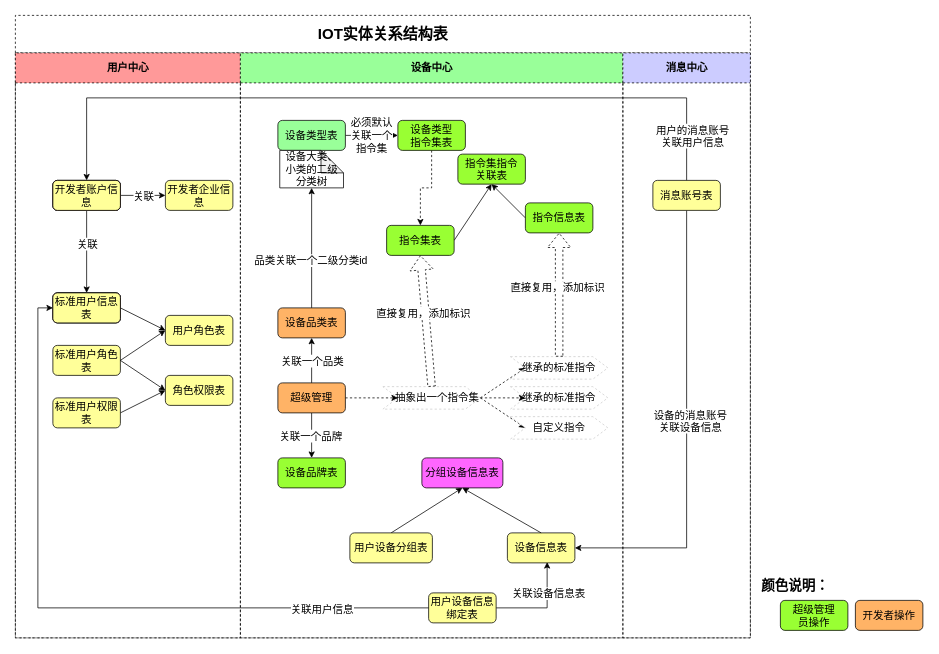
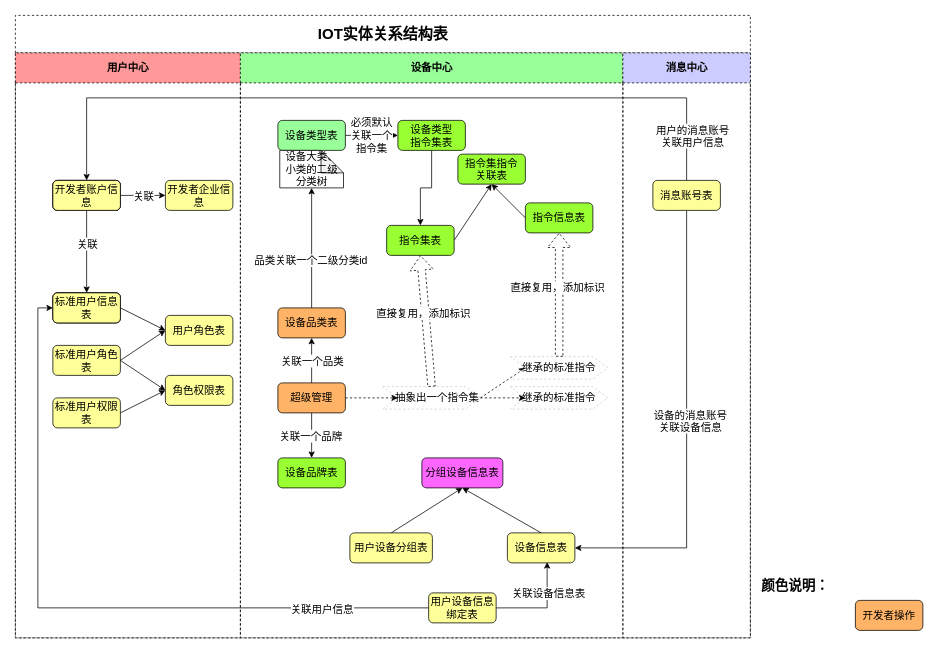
edge "设备类型 指令集表" -> "指令集表": style dashed -> solid
edge "抽象出一个指令集" -> "自定义指令": removed
node "自定义指令": removed
node "超级管理 员操作": removed
